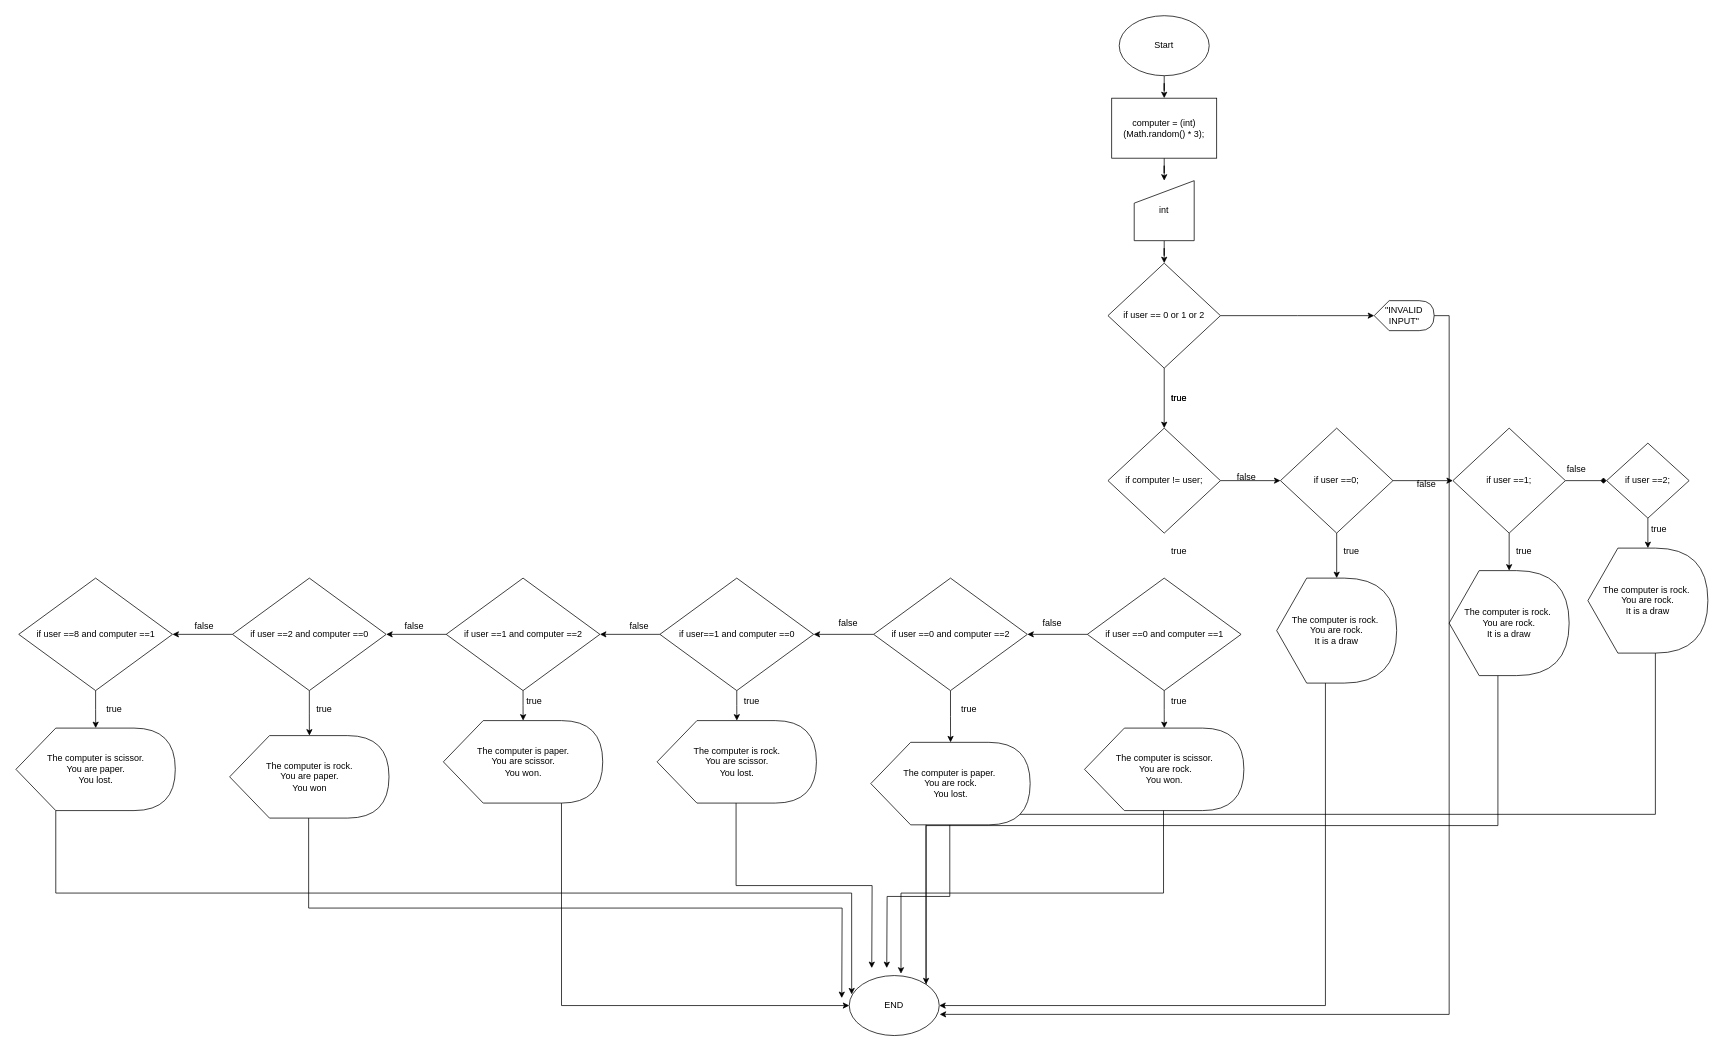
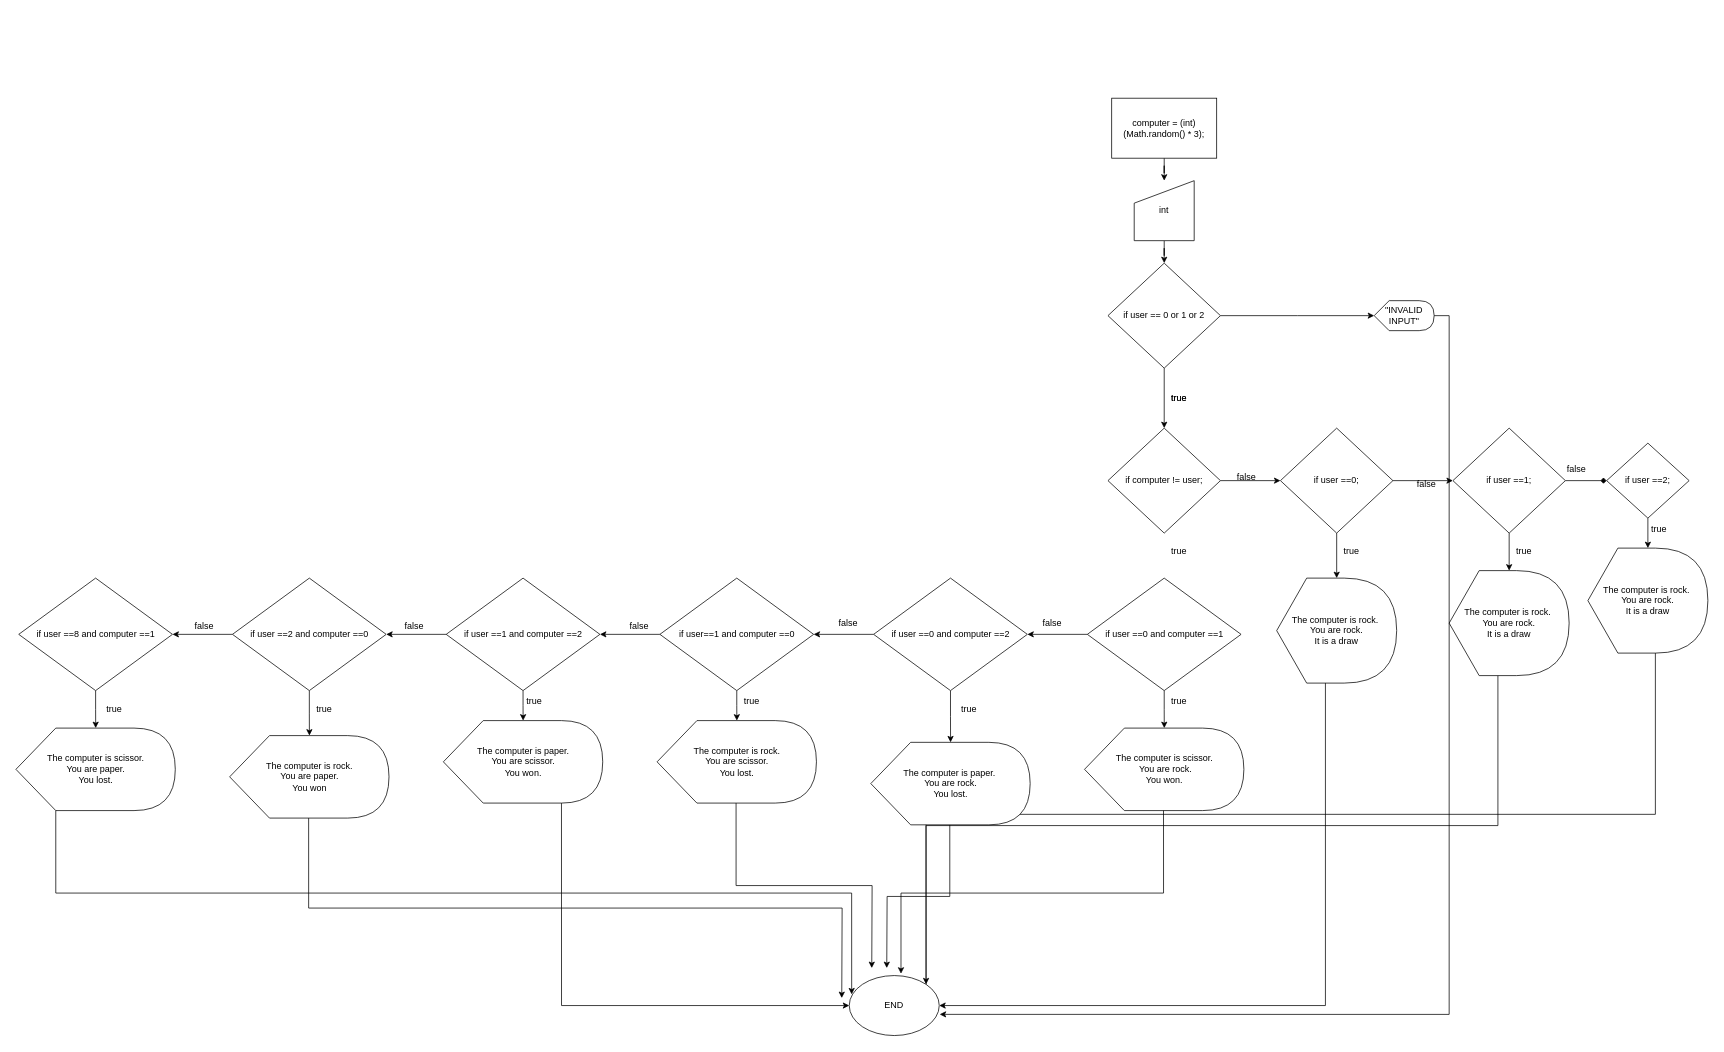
node "Start": removed
edge "Start" -> "computer = (int) (Math.random() * 3);": removed
